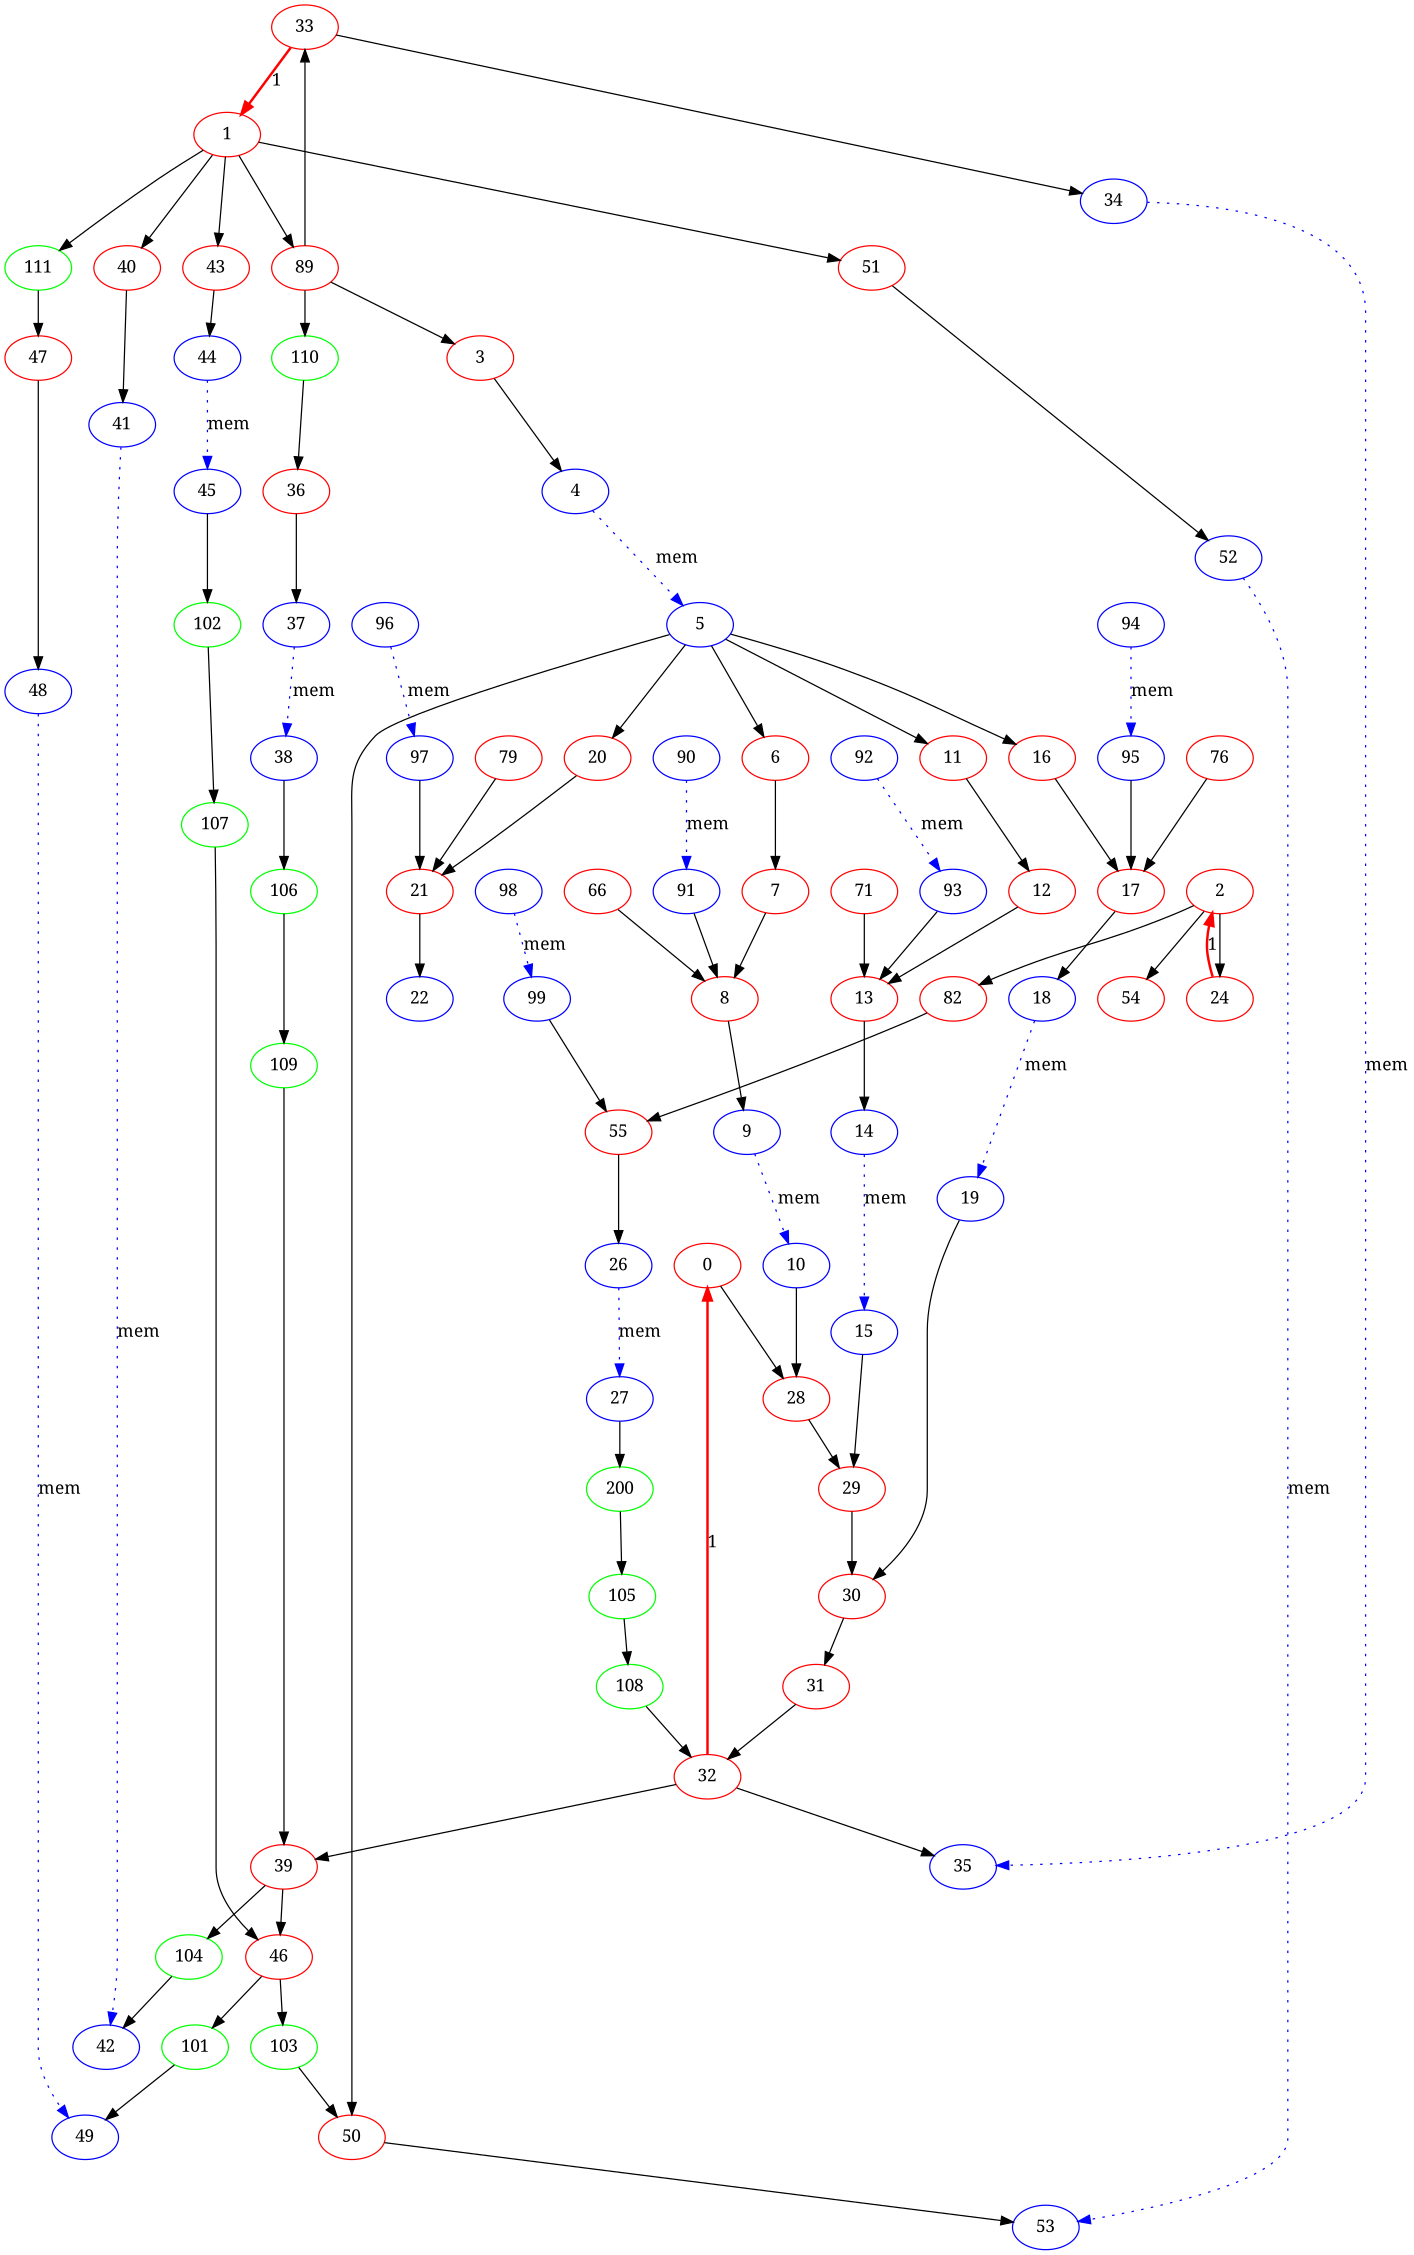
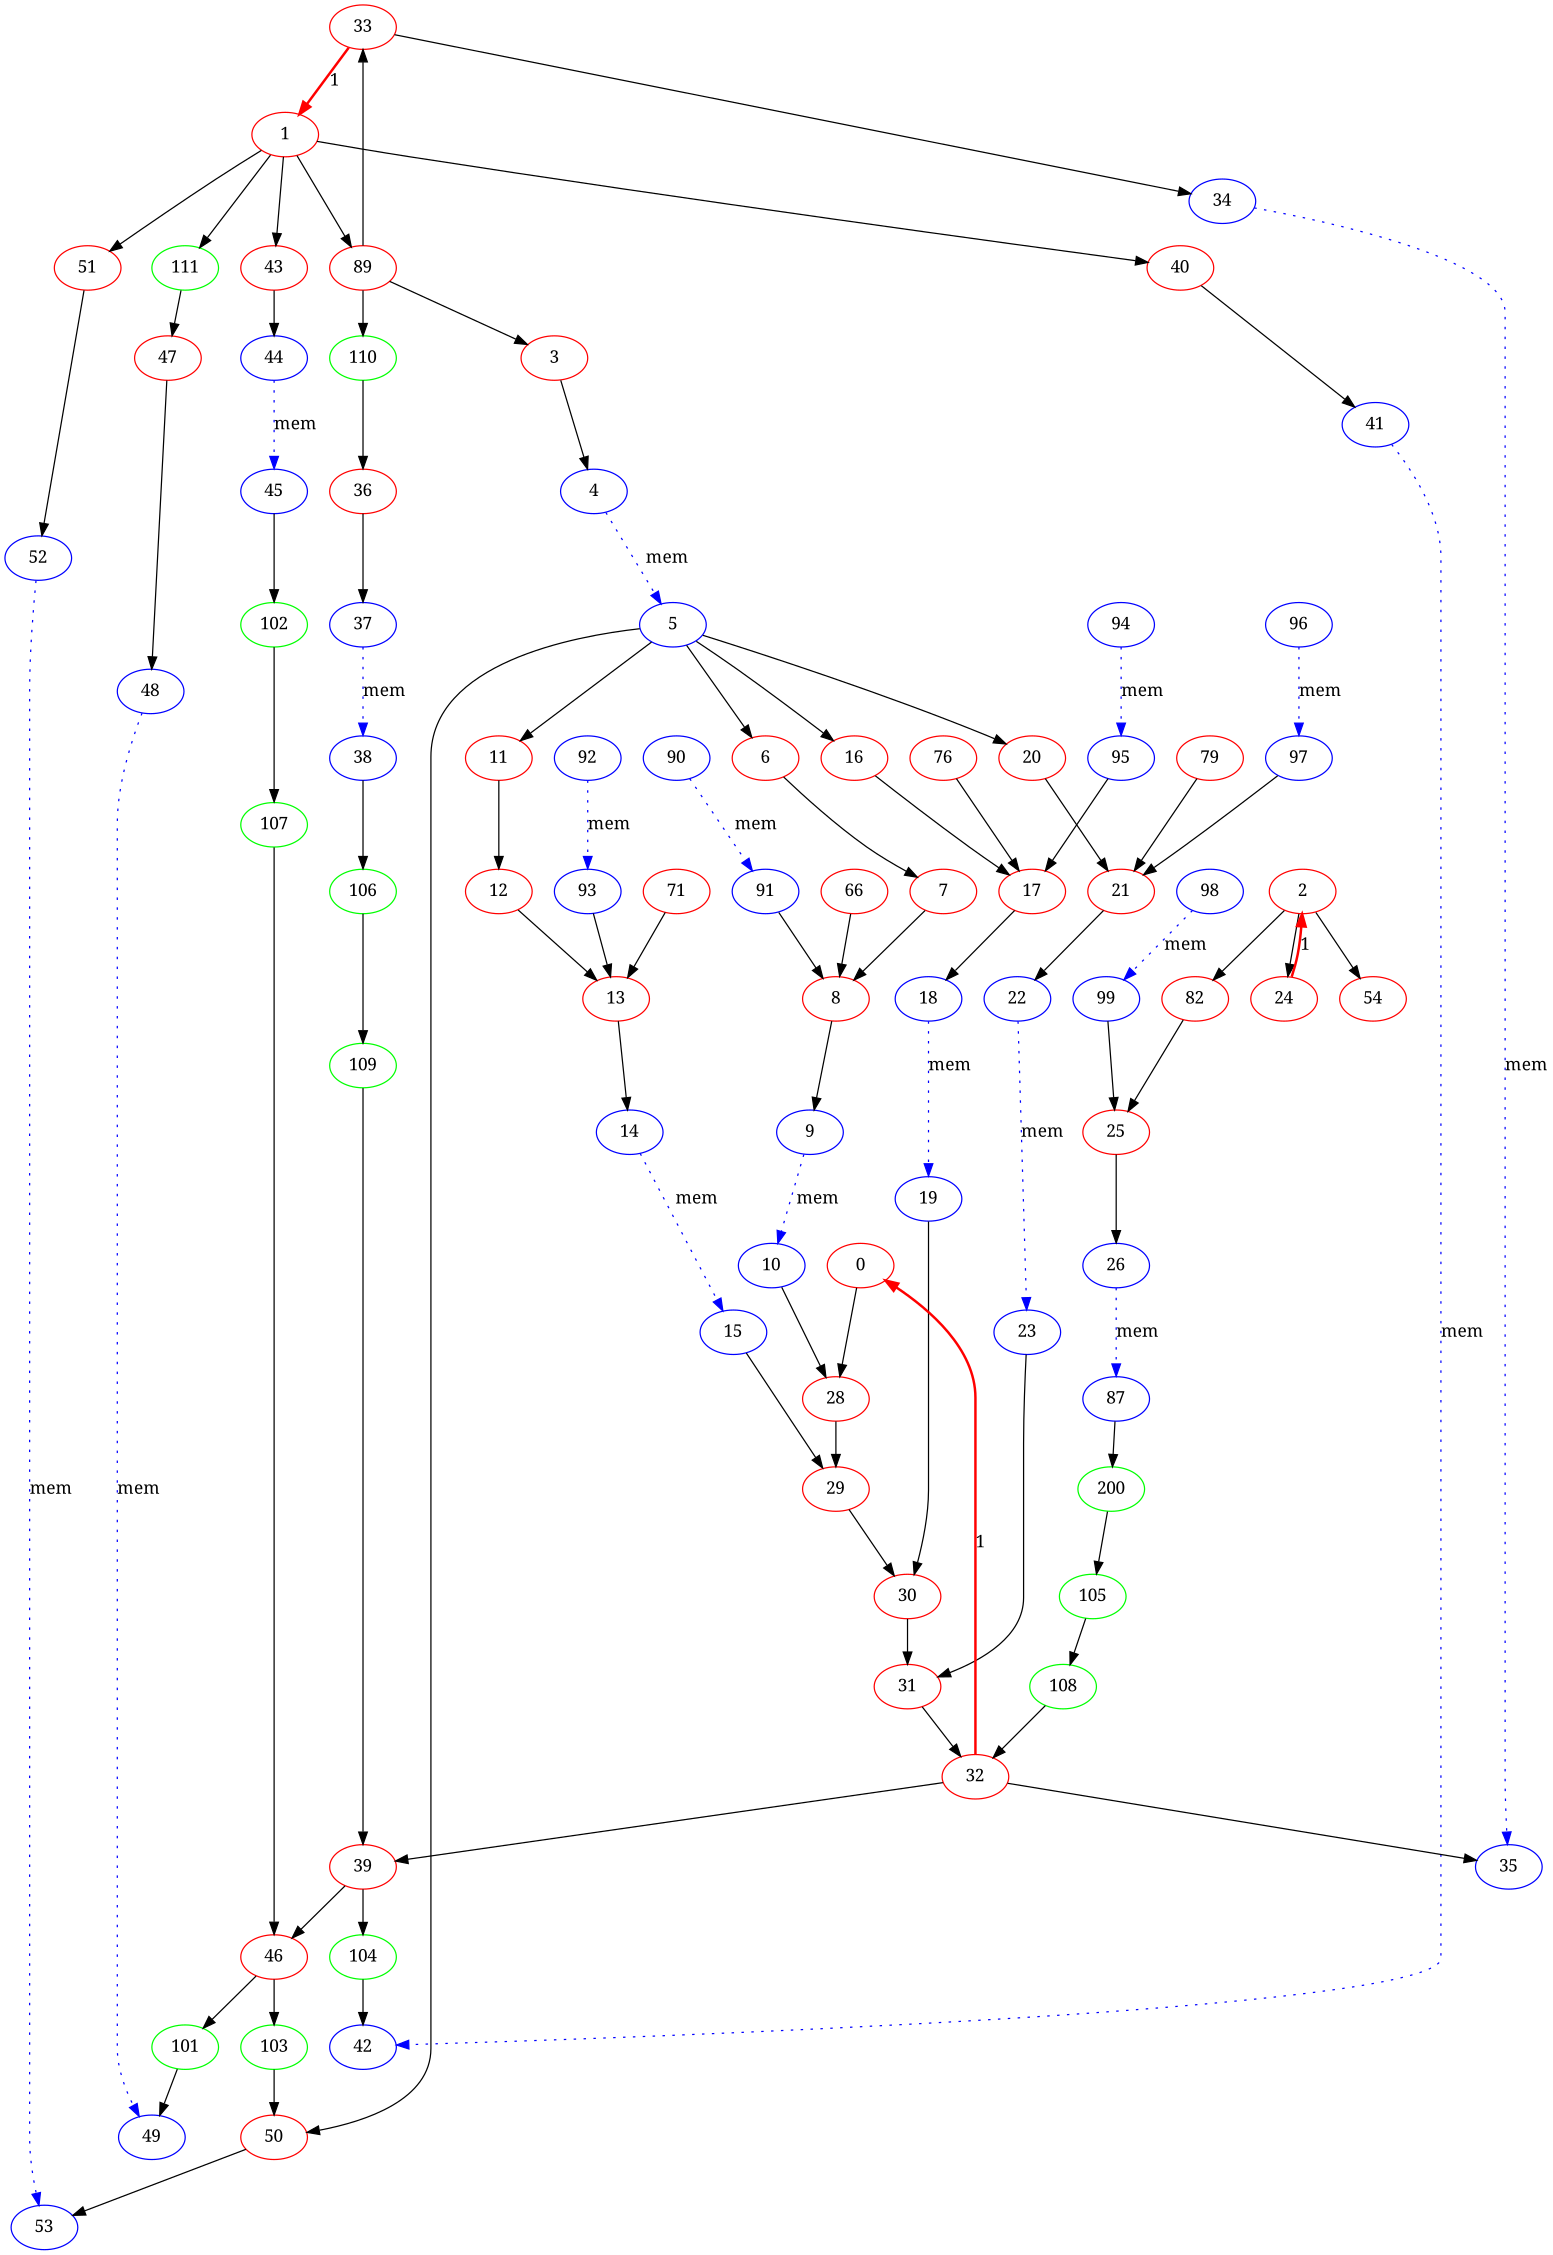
node "55": label "55" -> "25"
node "23": added
node "27": label "27" -> "87"
